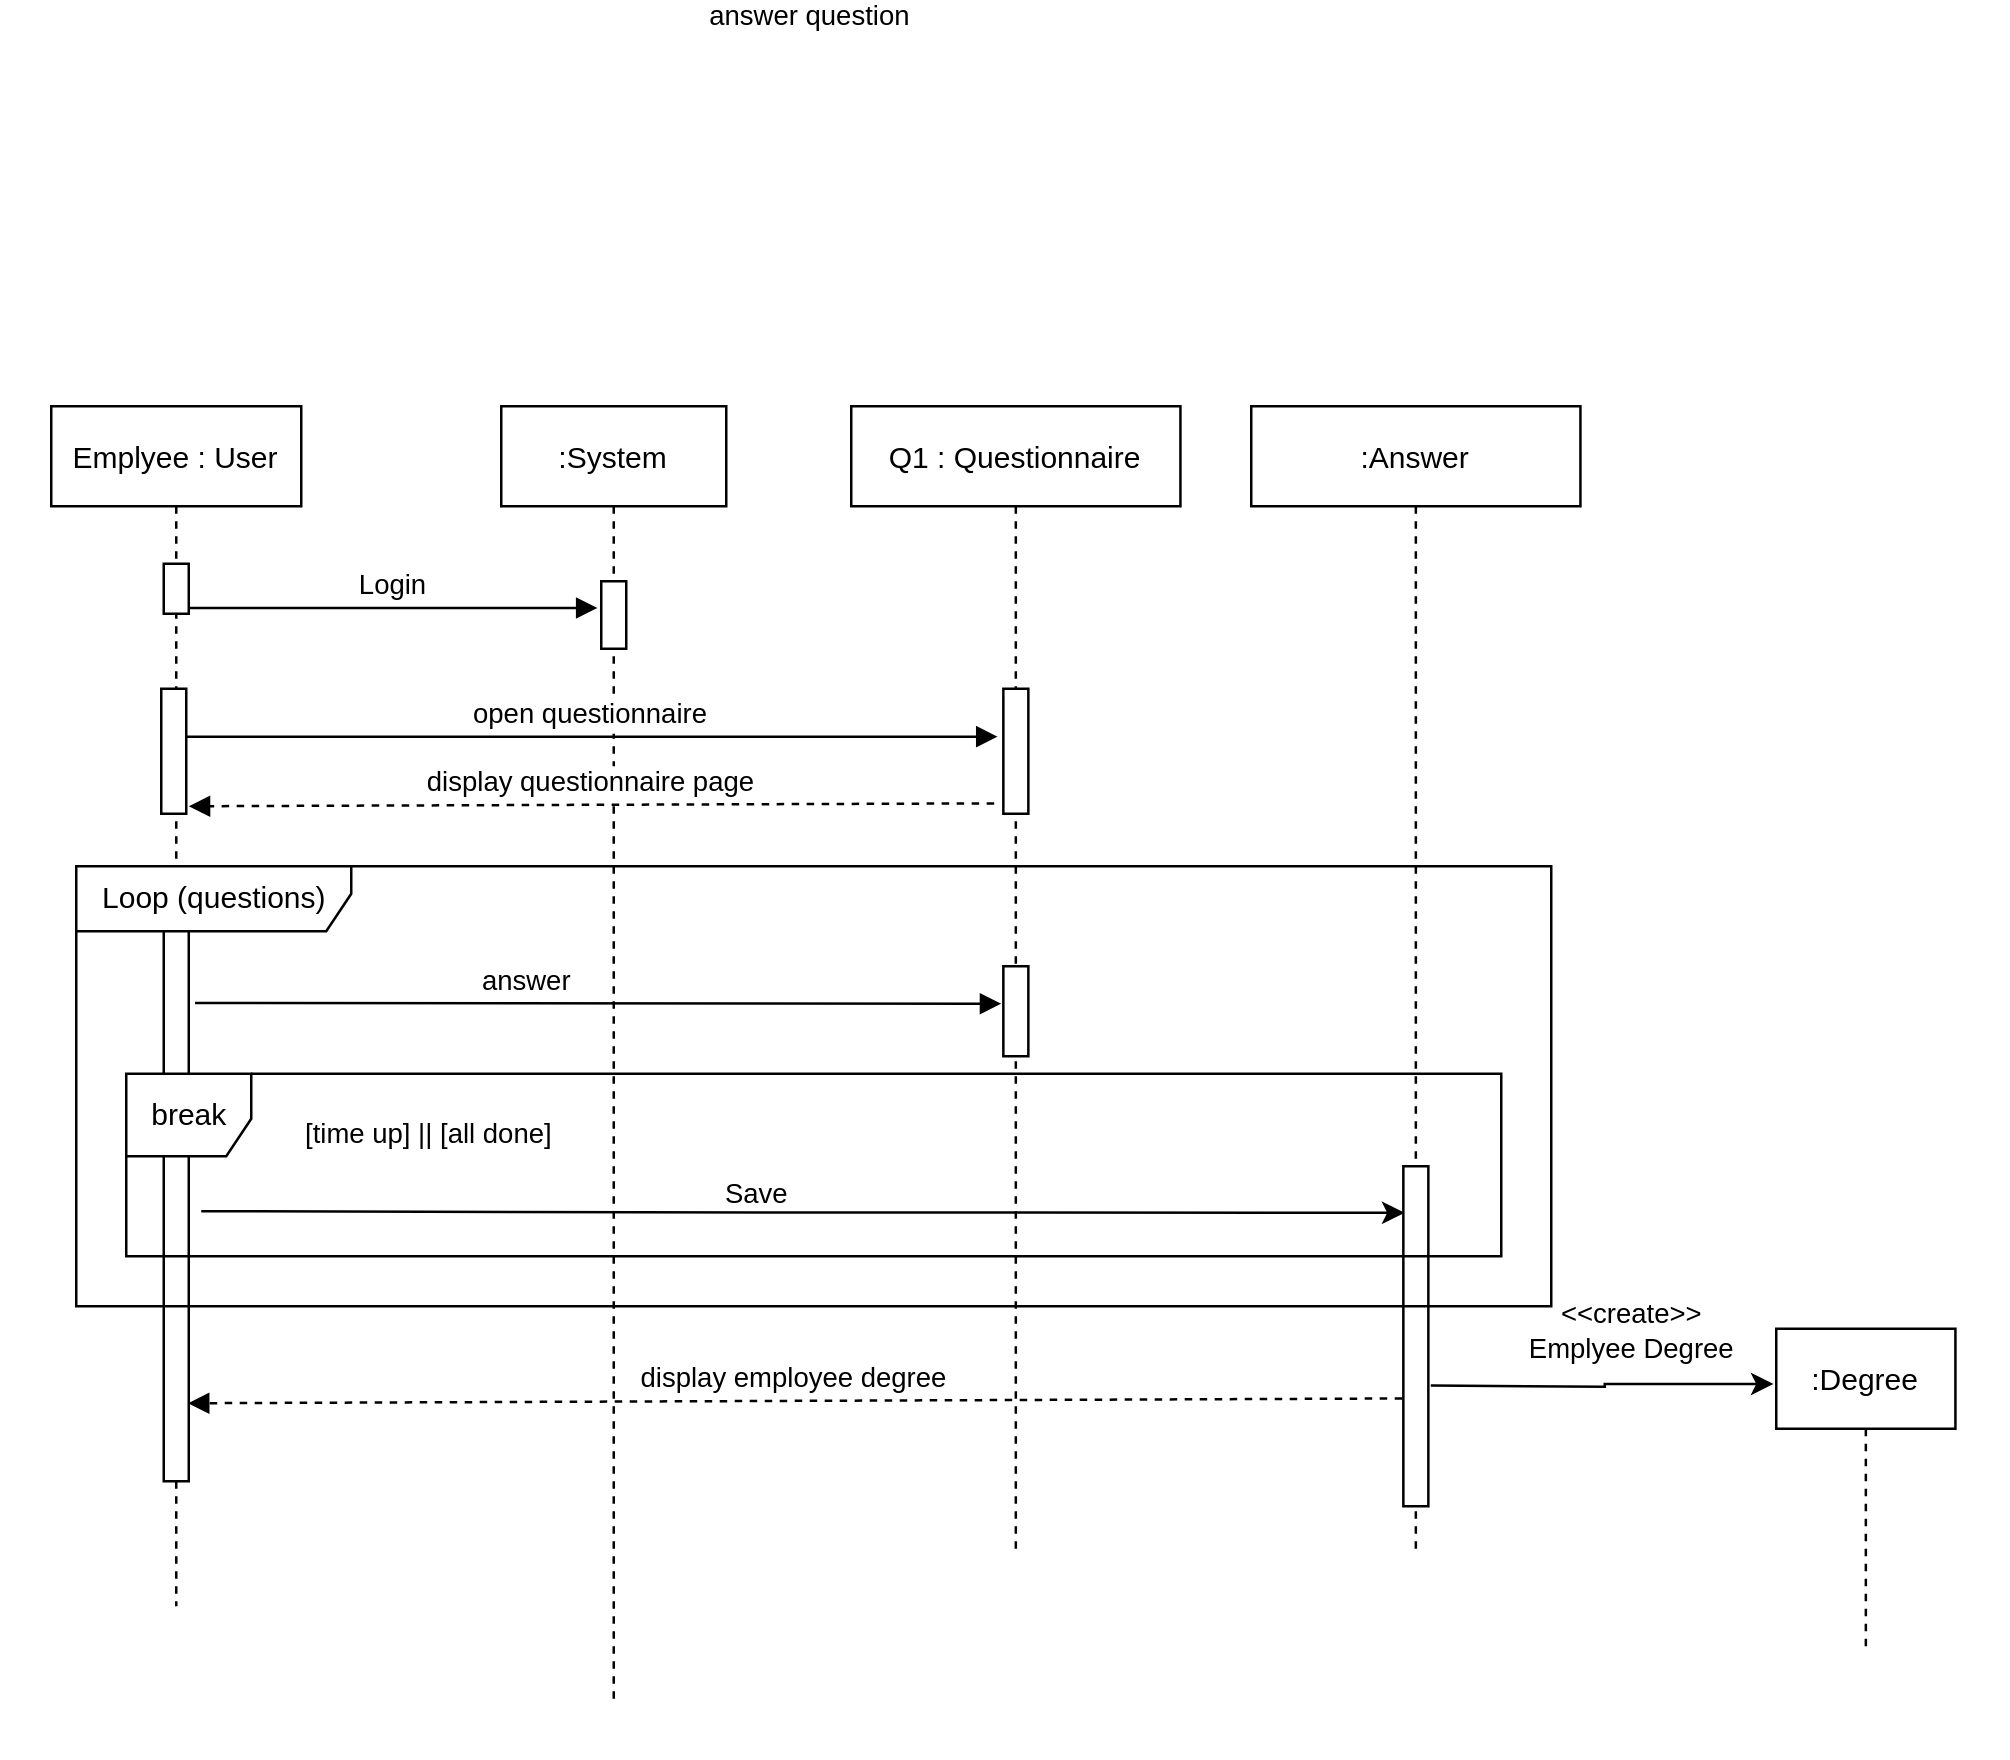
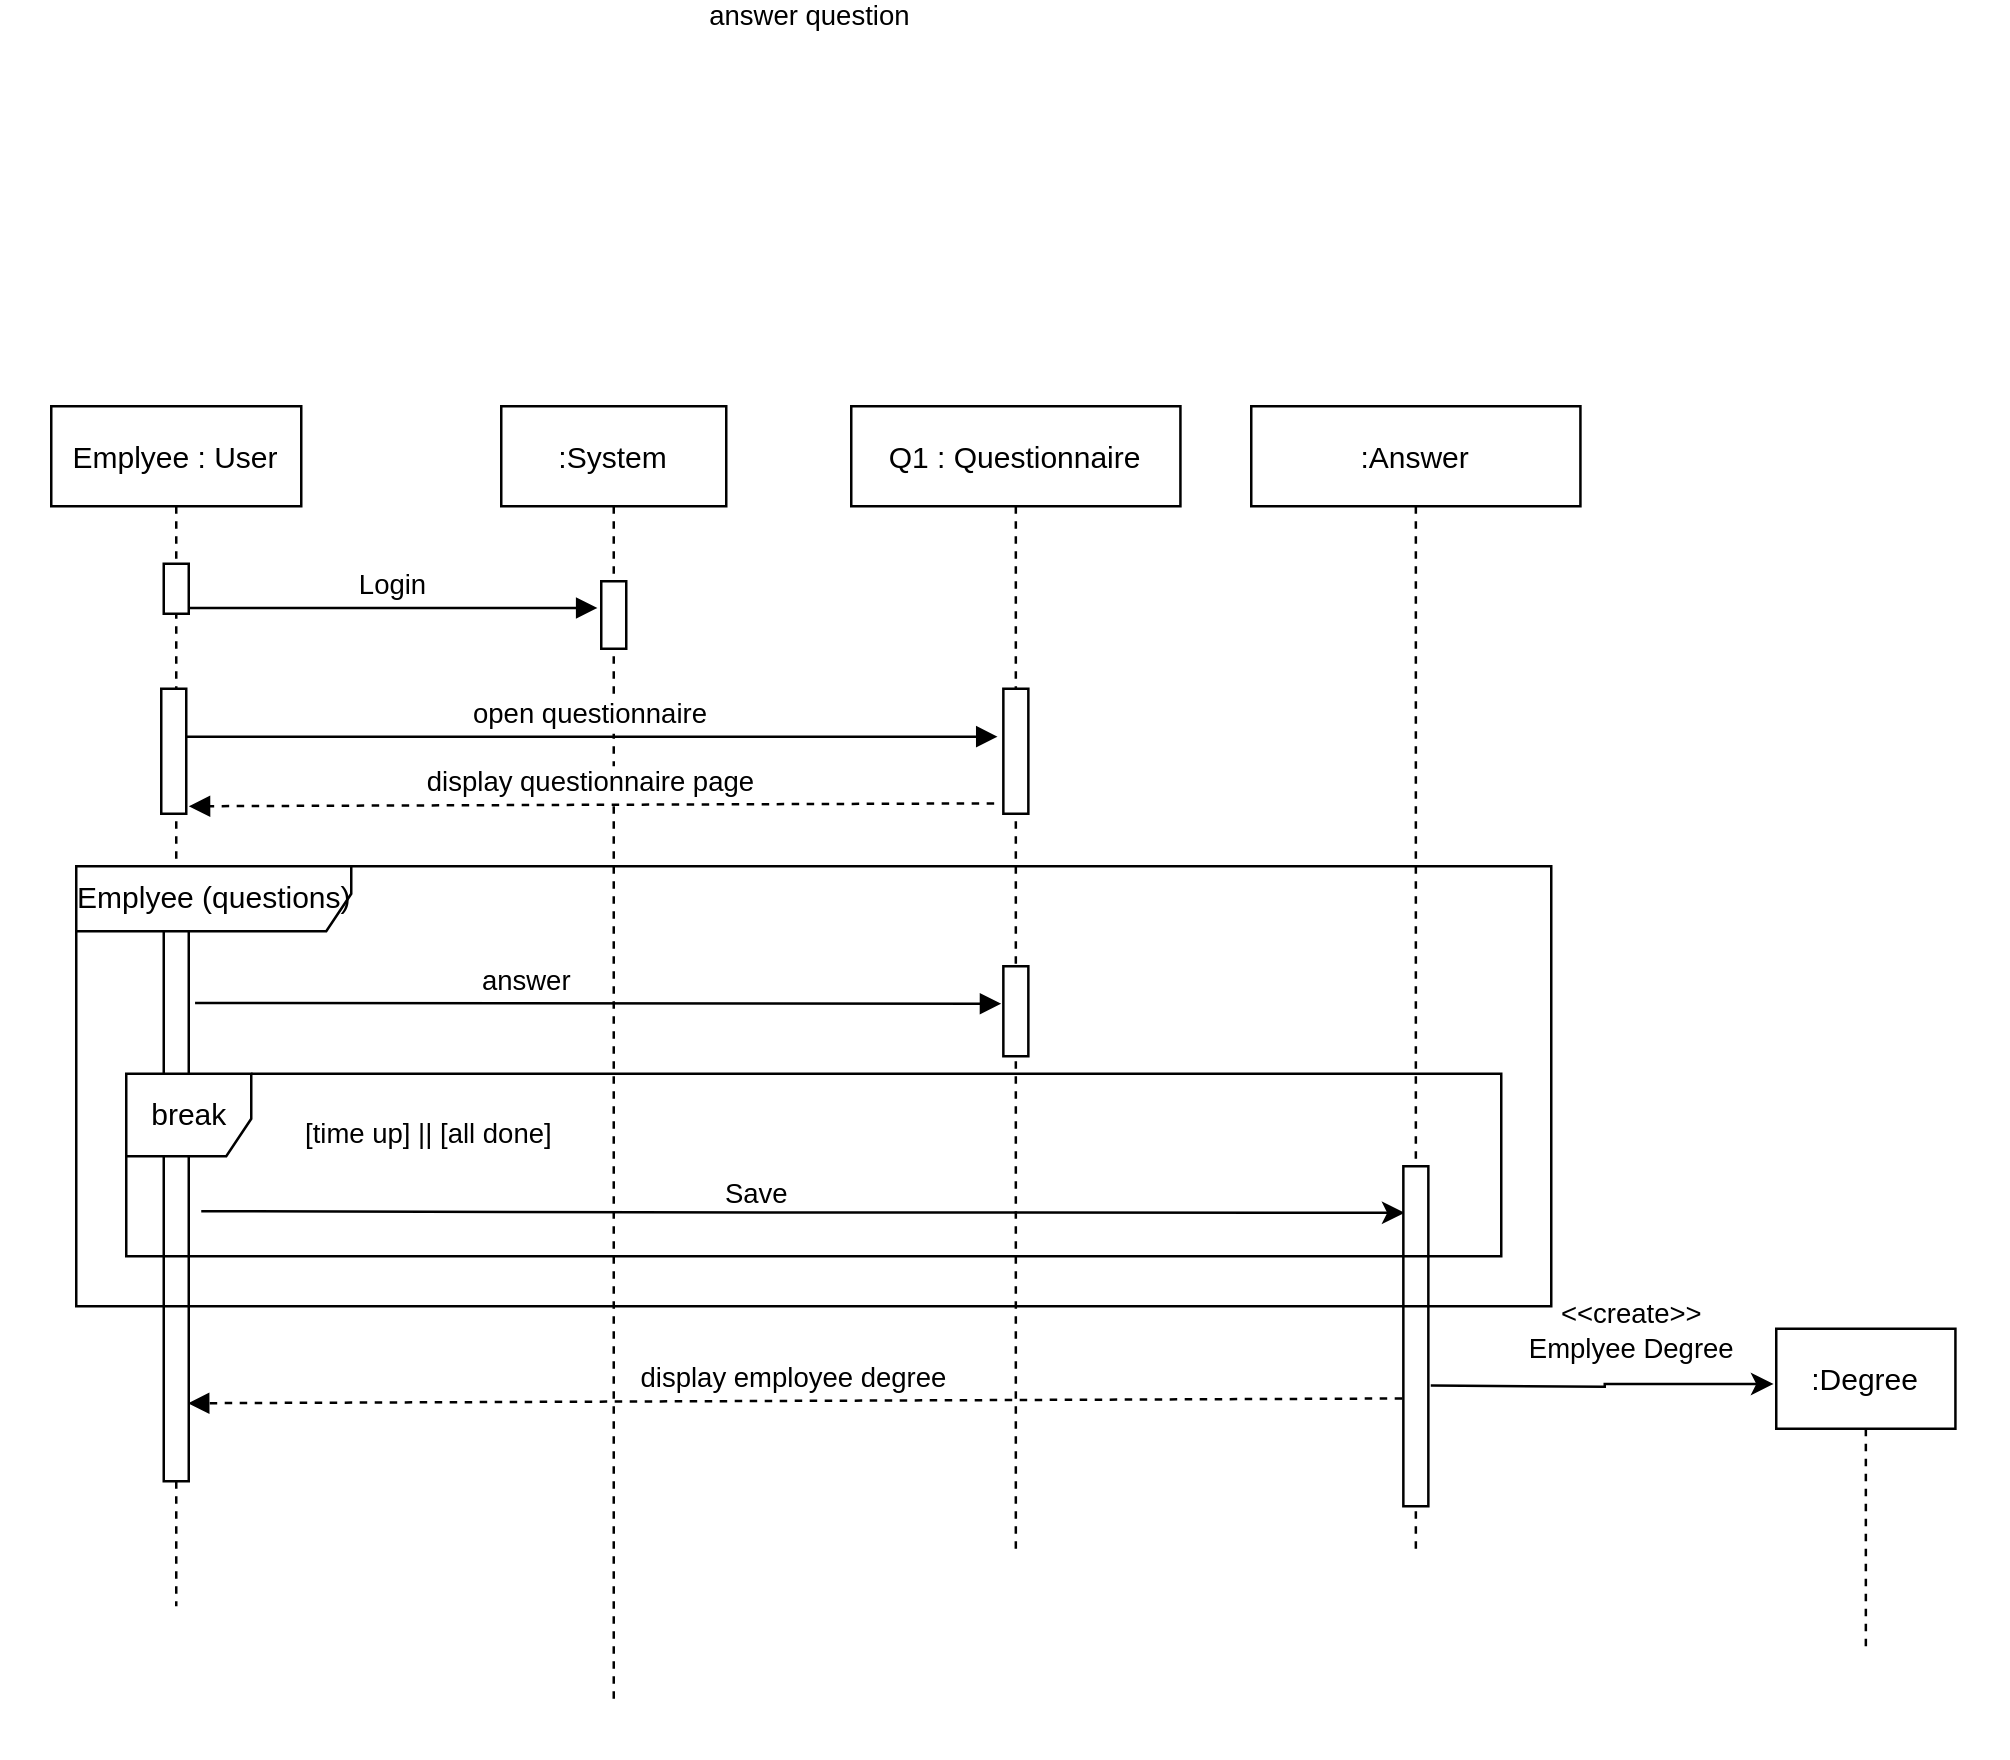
node "Loop (questions)": label "Loop (questions)" -> "Emplyee (questions)"
